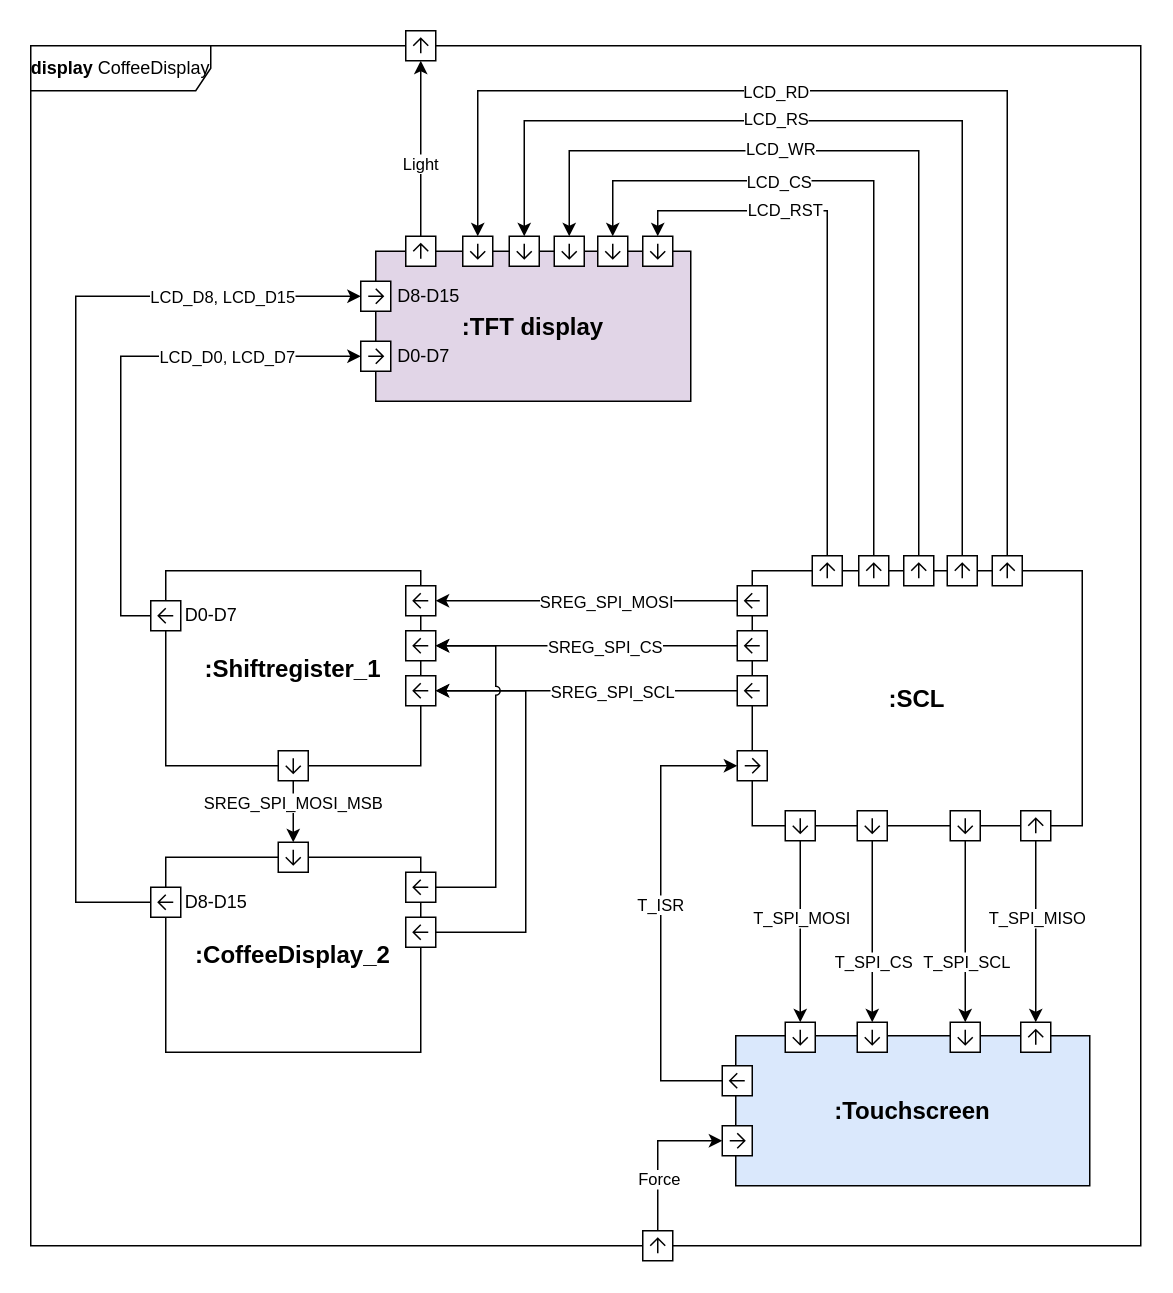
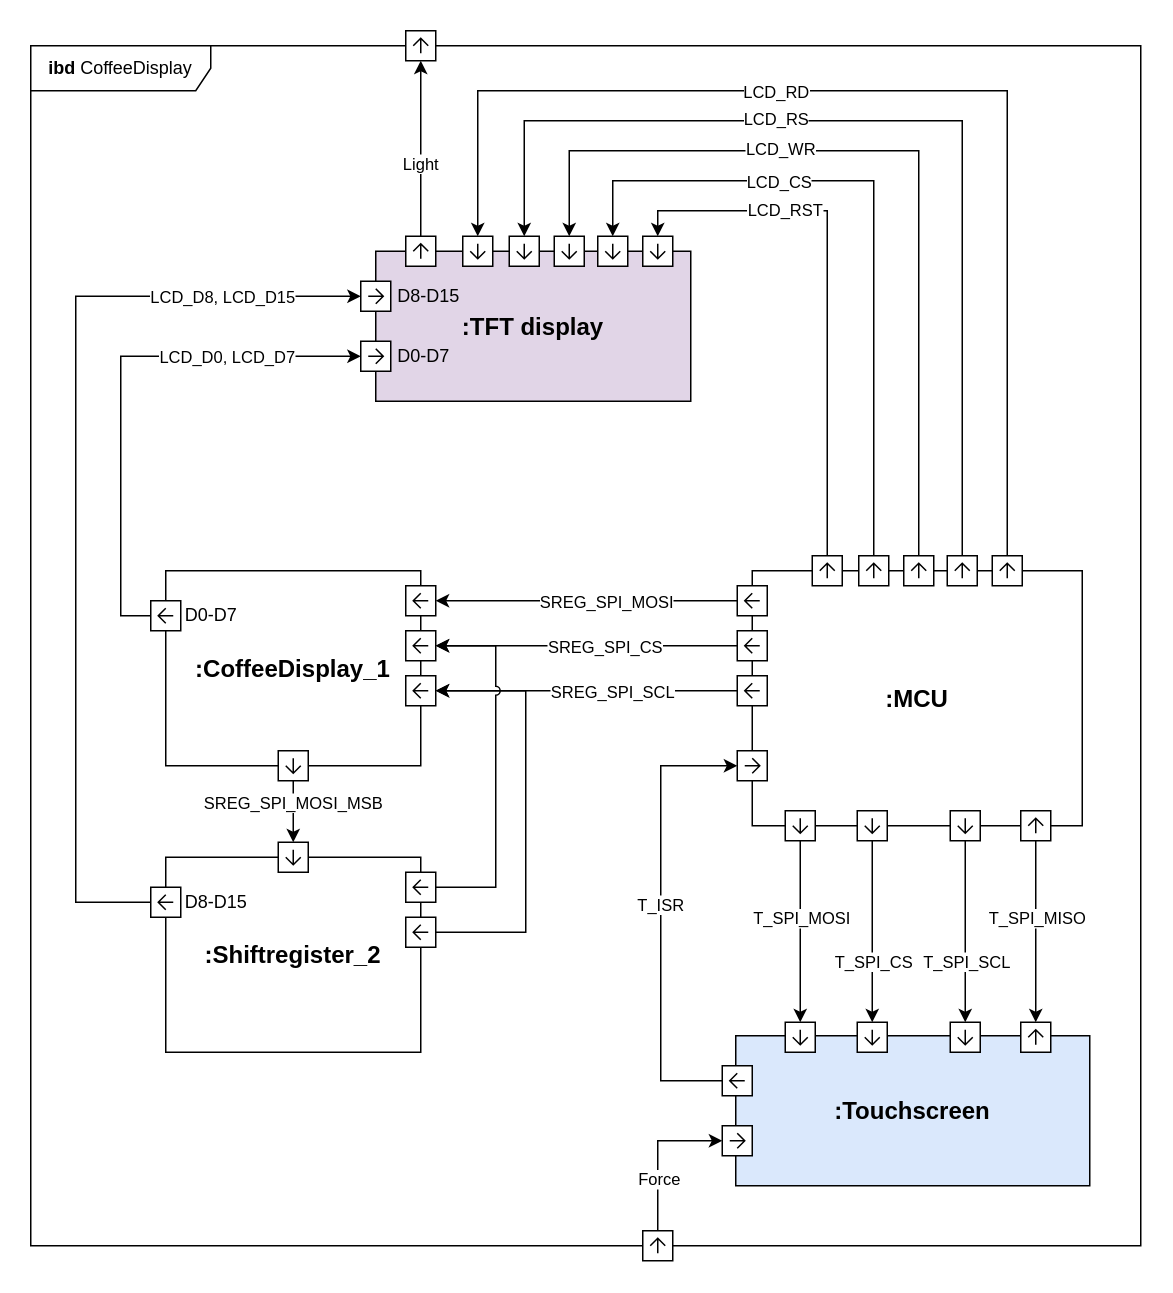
node "display CoffeeDisplay": label "display CoffeeDisplay" -> "ibd CoffeeDisplay"
node ":Shiftregister_1": label ":Shiftregister_1" -> ":CoffeeDisplay_1"
node ":SCL": label ":SCL" -> ":MCU"
node ":CoffeeDisplay_2": label ":CoffeeDisplay_2" -> ":Shiftregister_2"
